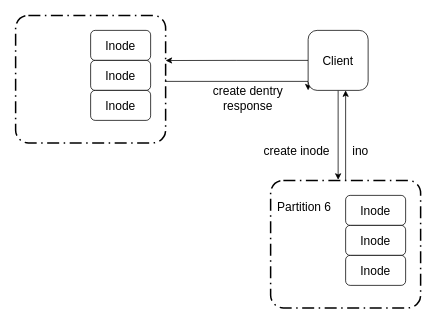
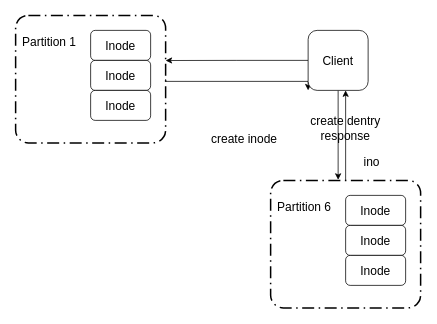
node "Partition 1": added
node "create dentry response": moved (248, 98) -> (345, 128)
node "create inode": moved (297, 150) -> (244, 139)
node "ino": moved (360, 150) -> (372, 162)
